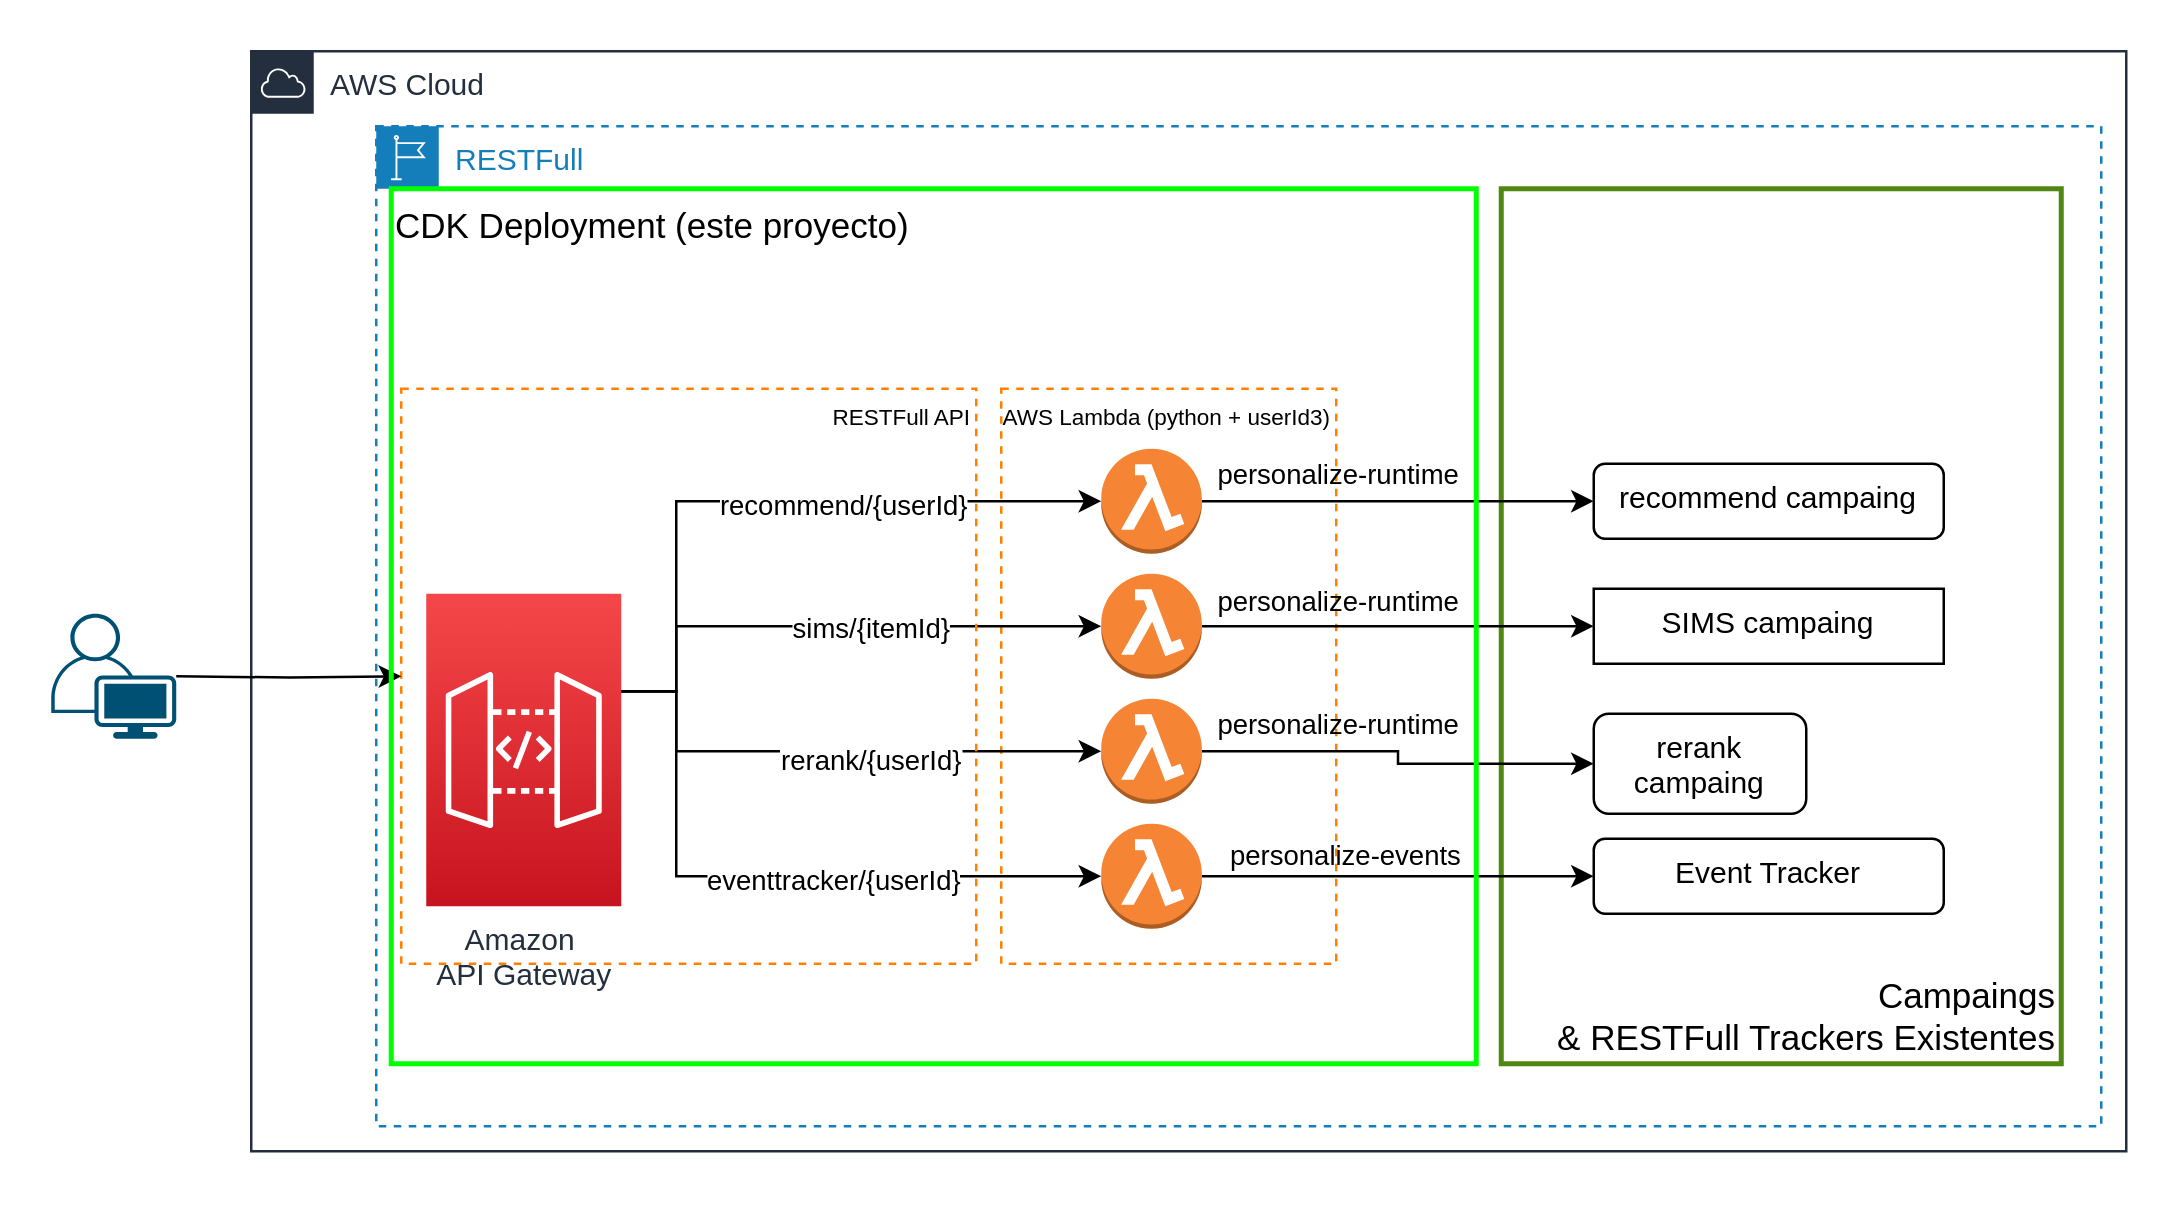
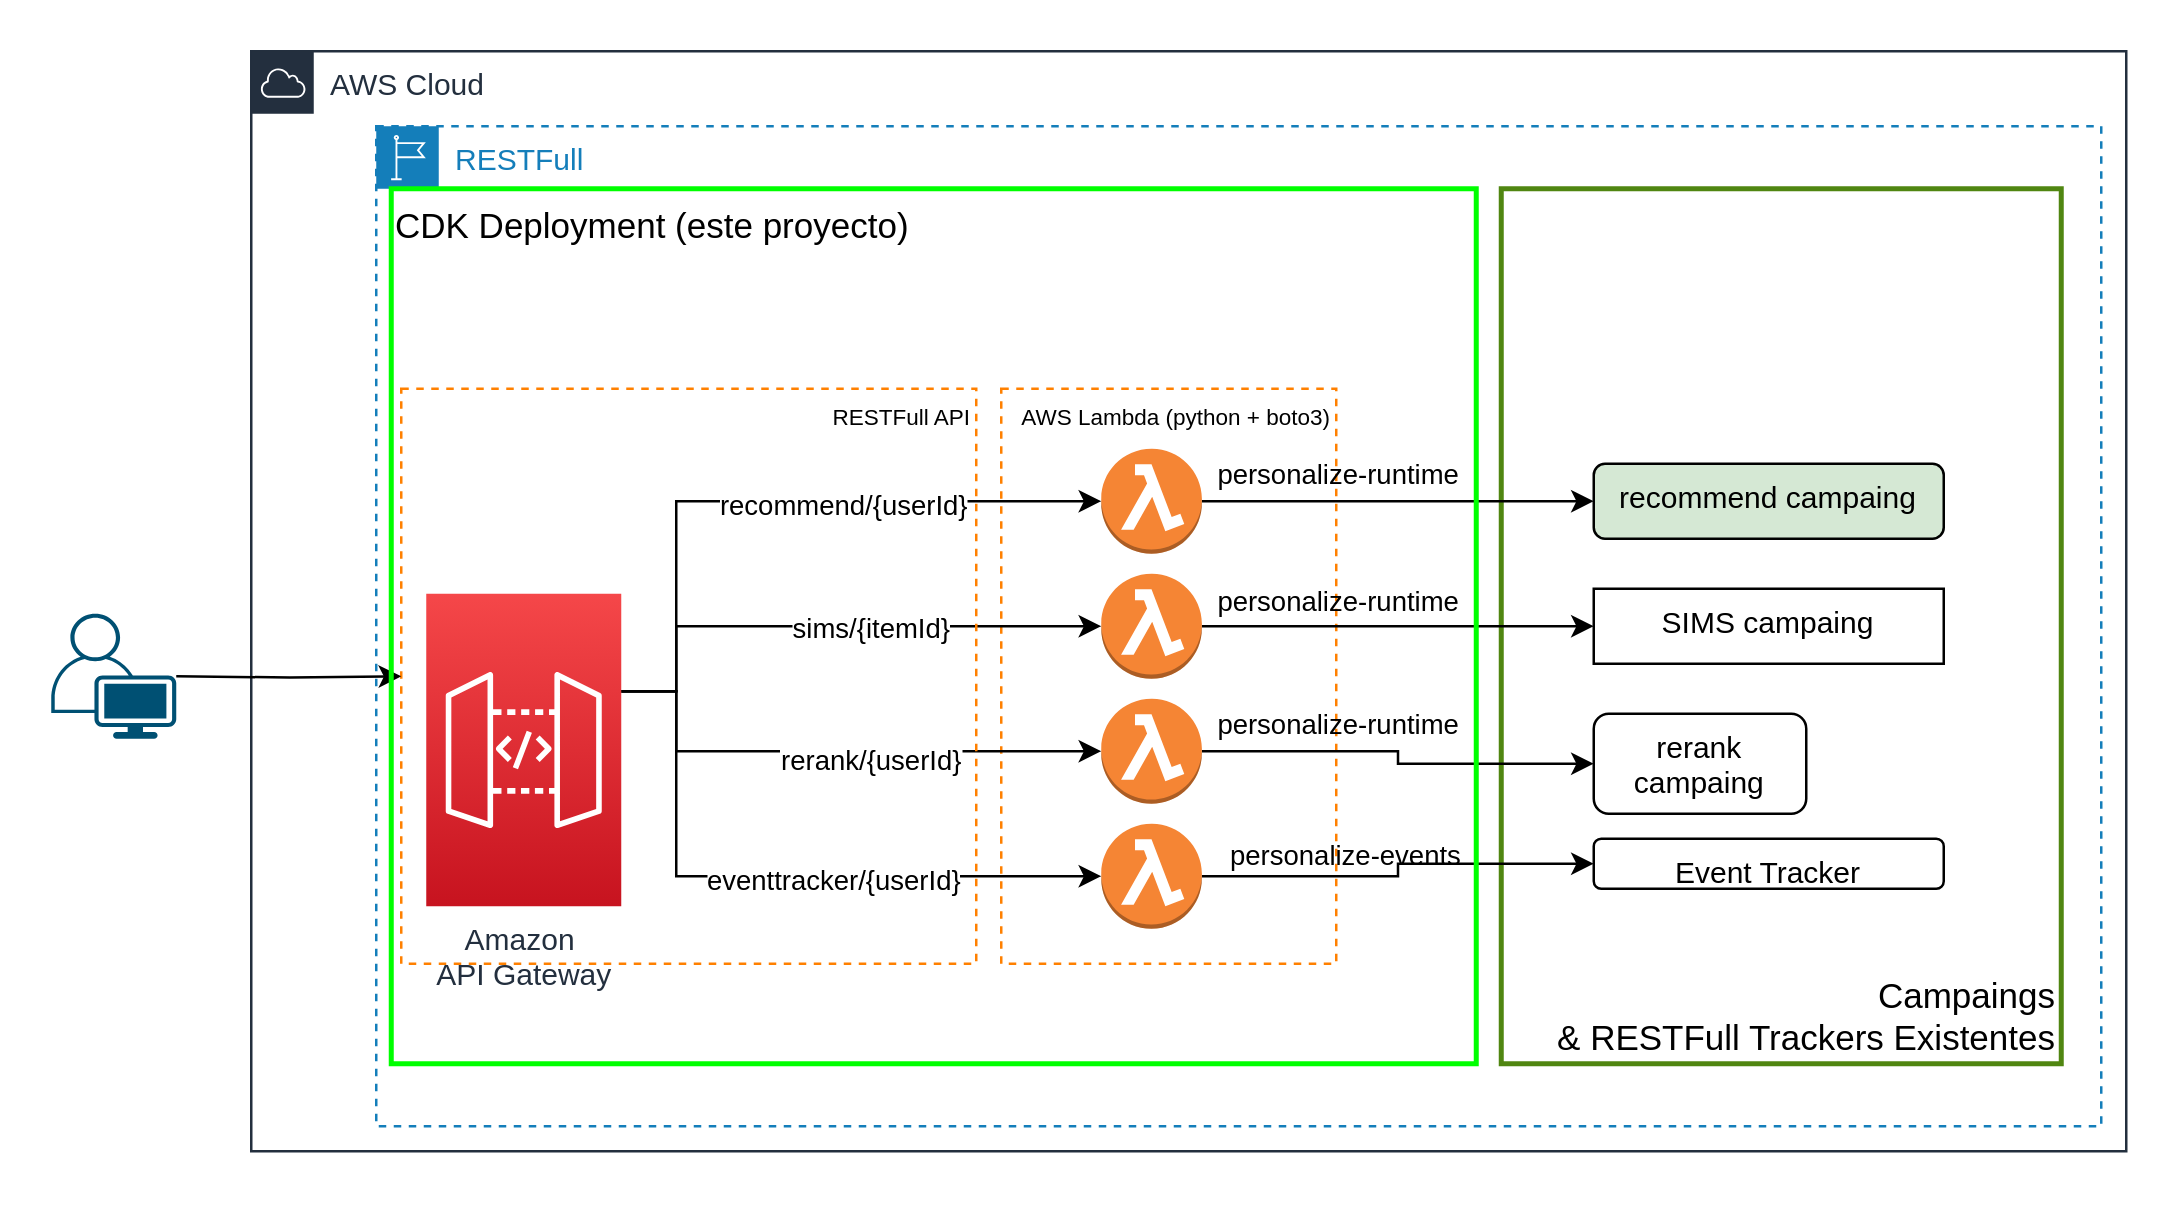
node "AWS Lambda (python + userId3)": label "AWS Lambda (python + userId3)" -> "AWS Lambda (python + boto3)"
node "recommend campaing": fillcolor #ffffff -> #d5e8d4
node "Event Tracker": size 350x75 -> 350x50
